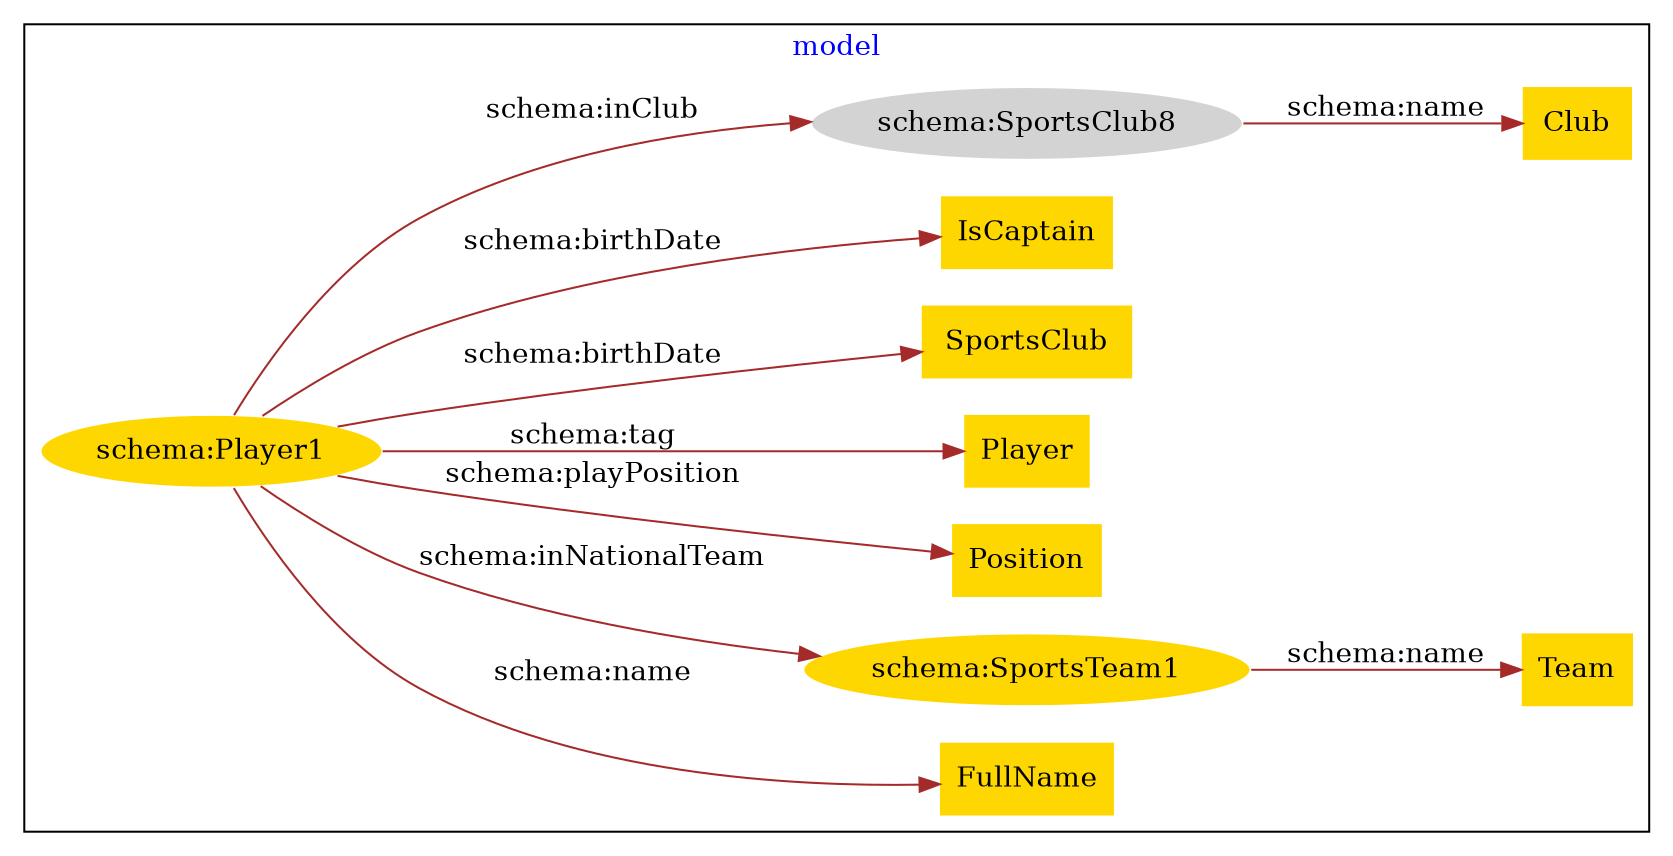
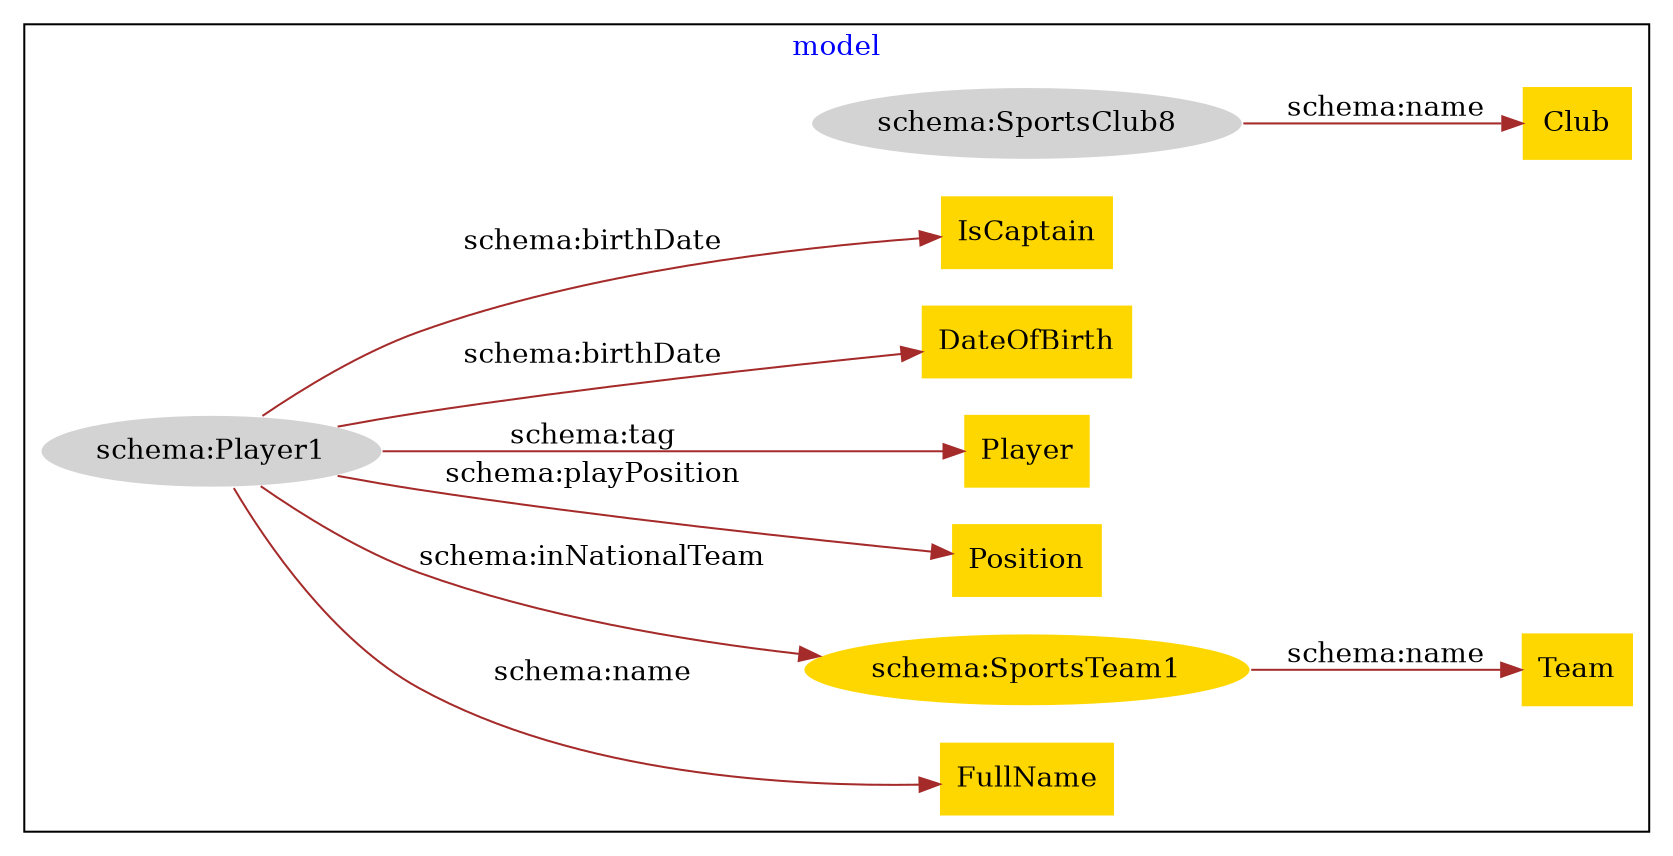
edge "schema:Player1" -> "schema:SportsClub8": removed, label "schema:inClub"
node "SportsClub": label "SportsClub" -> "DateOfBirth"
node "schema:Player1": fillcolor gold -> lightgray
